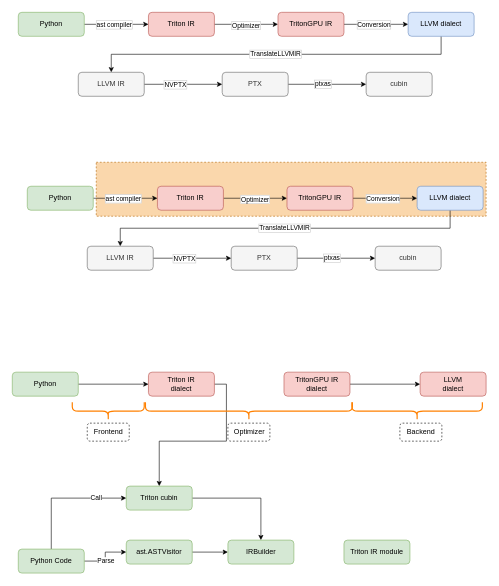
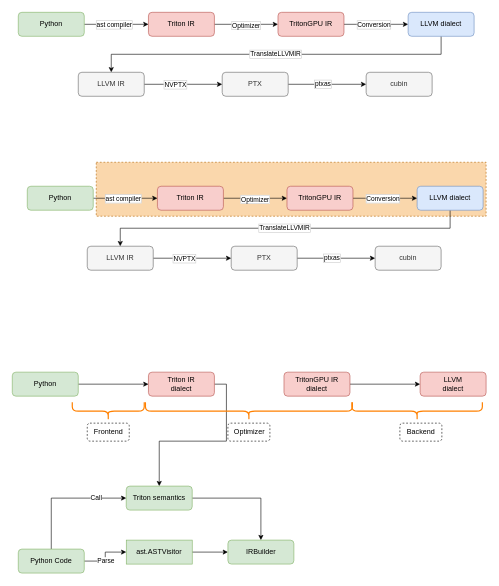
node "Triton cubin": label "Triton cubin" -> "Triton semantics"
node "ast.ASTVisitor": shape rounded rectangle -> rectangle
node "Triton IR module": removed
